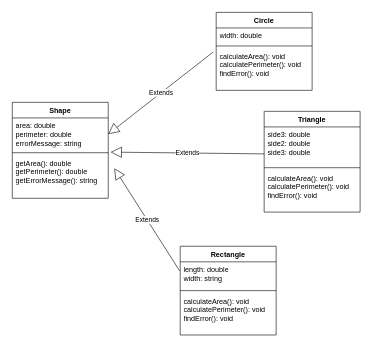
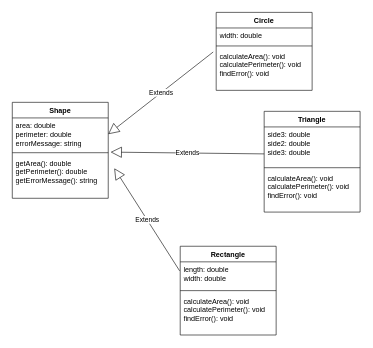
node "length: double width: string": label "length: double width: string" -> "length: double width: double"
